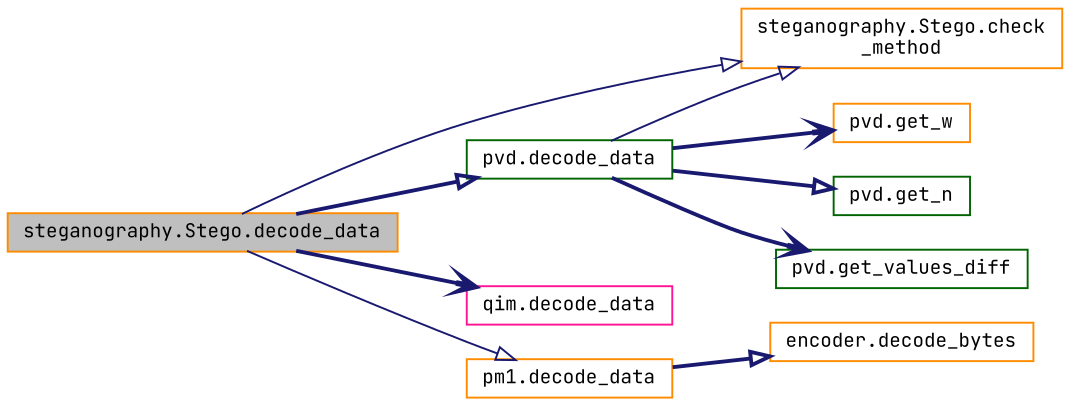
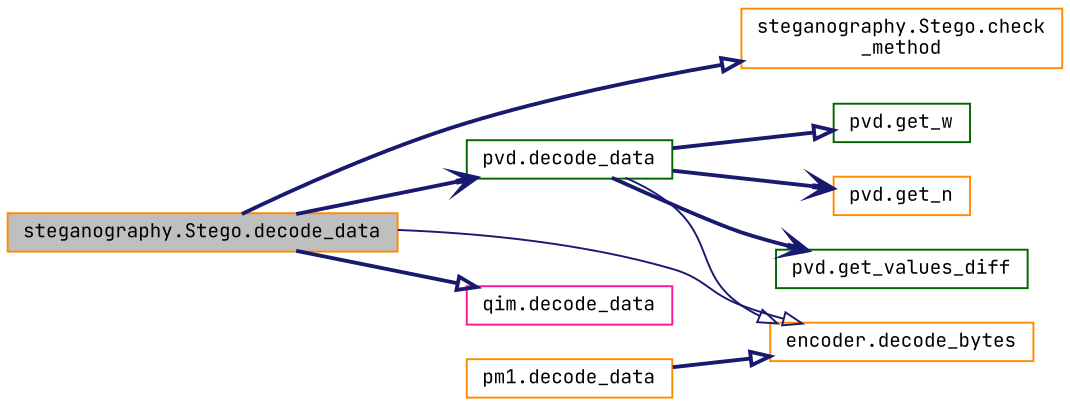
edge "pvd.decode_data" -> "steganography.Stego.check _method": now "pvd.decode_data" -> "encoder.decode_bytes"
edge "steganography.Stego.decode_data" -> "steganography.Stego.check _method": style solid -> bold
node "pvd.get_w": color darkorange -> darkgreen
edge "pvd.decode_data" -> "pvd.get_w": arrowhead vee -> onormal
edge "pvd.decode_data" -> "pvd.get_n": arrowhead onormal -> vee
node "pvd.get_n": color darkgreen -> darkorange
edge "steganography.Stego.decode_data" -> "pvd.decode_data": arrowhead onormal -> vee
edge "steganography.Stego.decode_data" -> "qim.decode_data": arrowhead vee -> onormal
edge "steganography.Stego.decode_data" -> "pm1.decode_data": now "steganography.Stego.decode_data" -> "encoder.decode_bytes"
